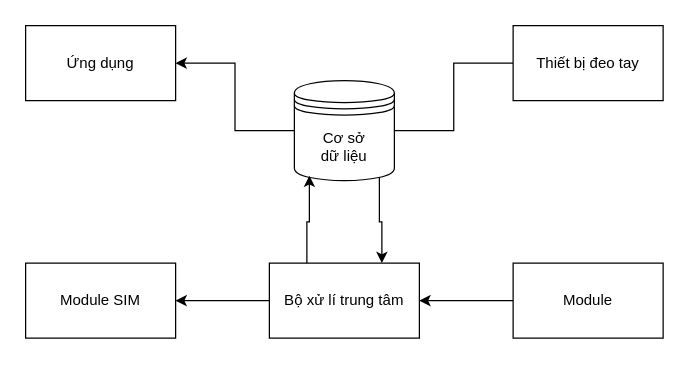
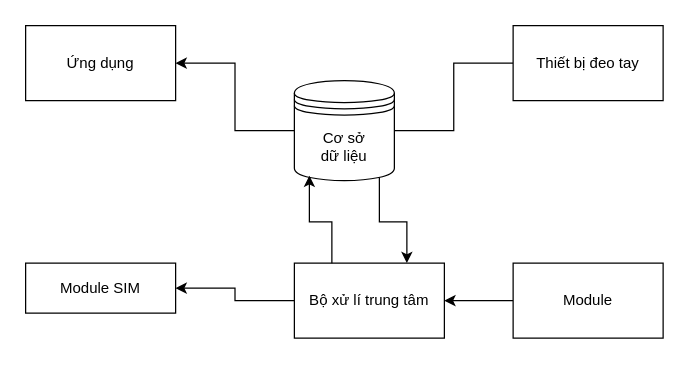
node "Module SIM": size 150x75 -> 150x50
node "Bộ xử lí trung tâm": moved (344, 301) -> (369, 301)
